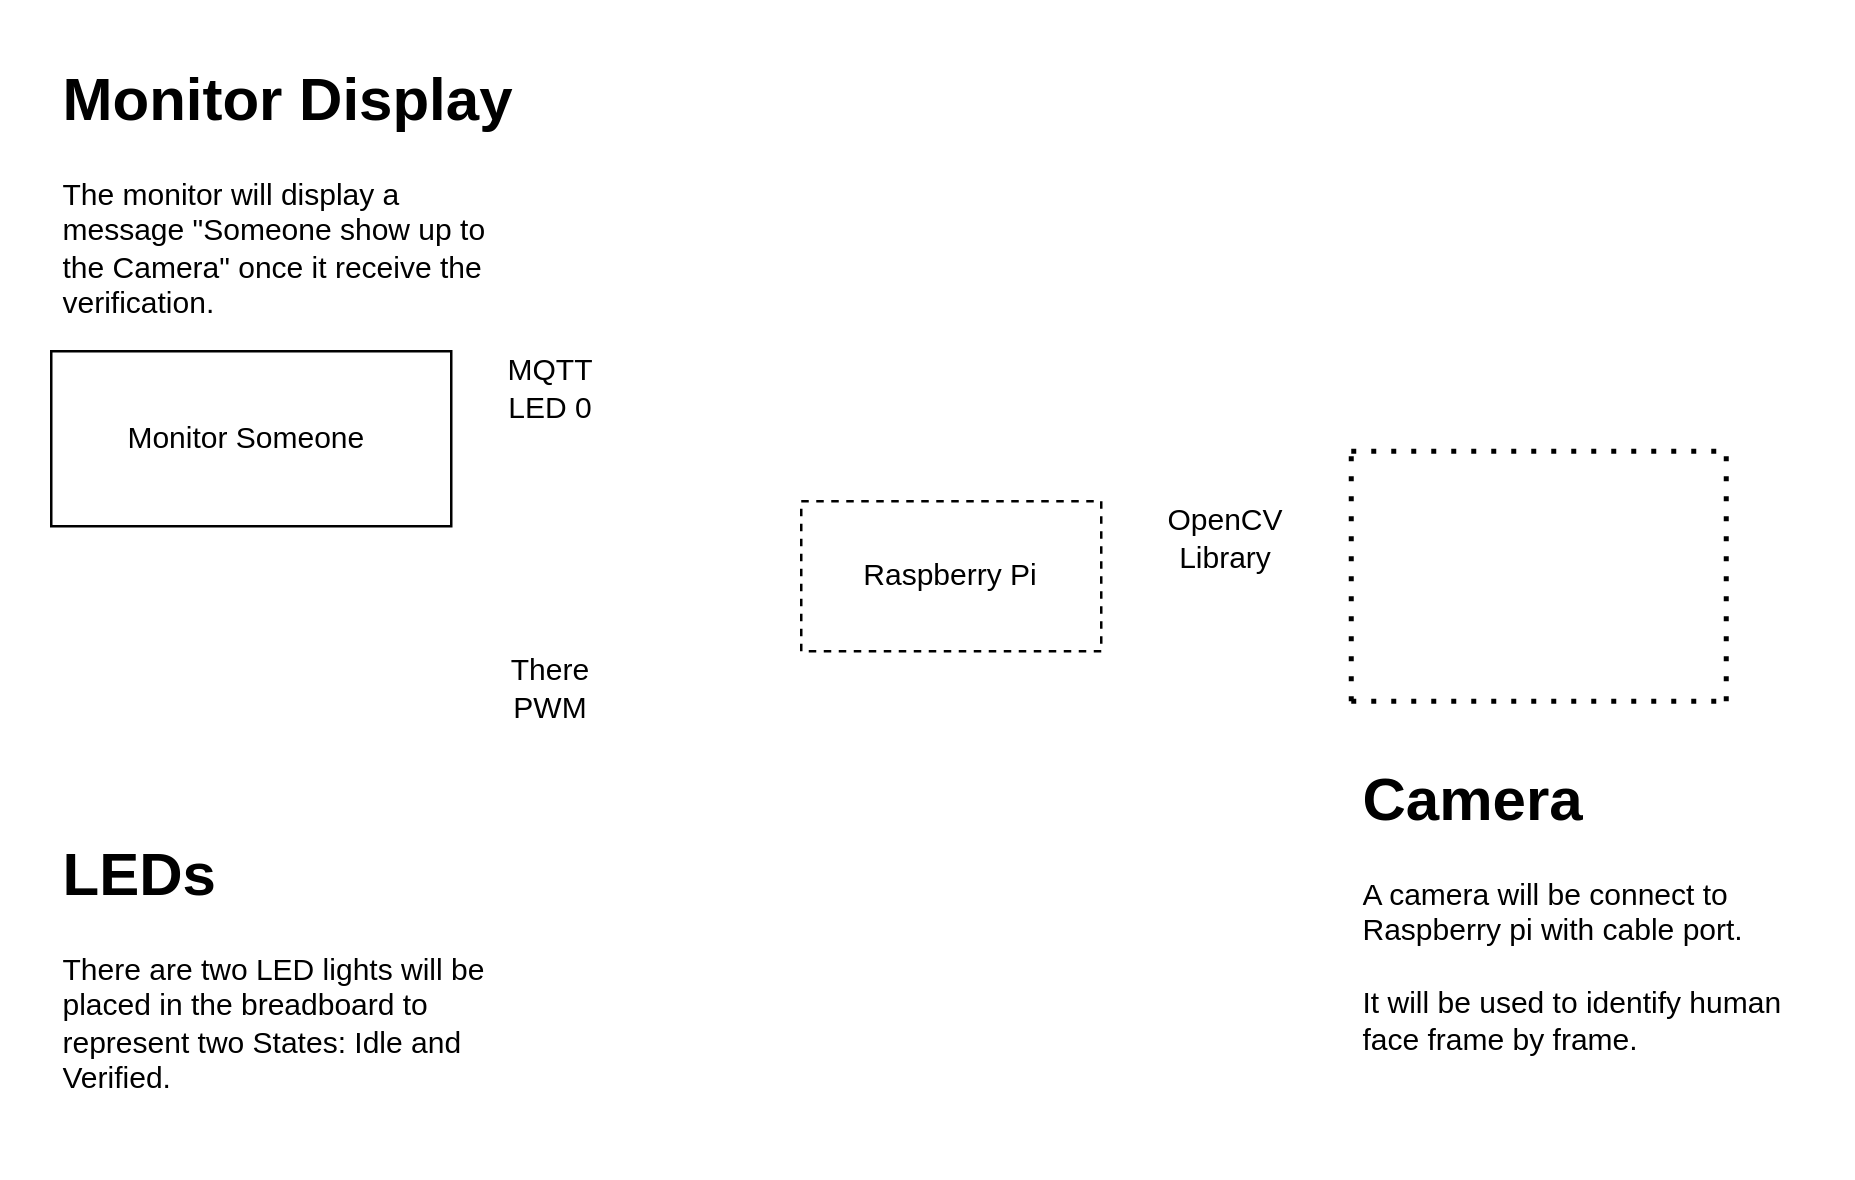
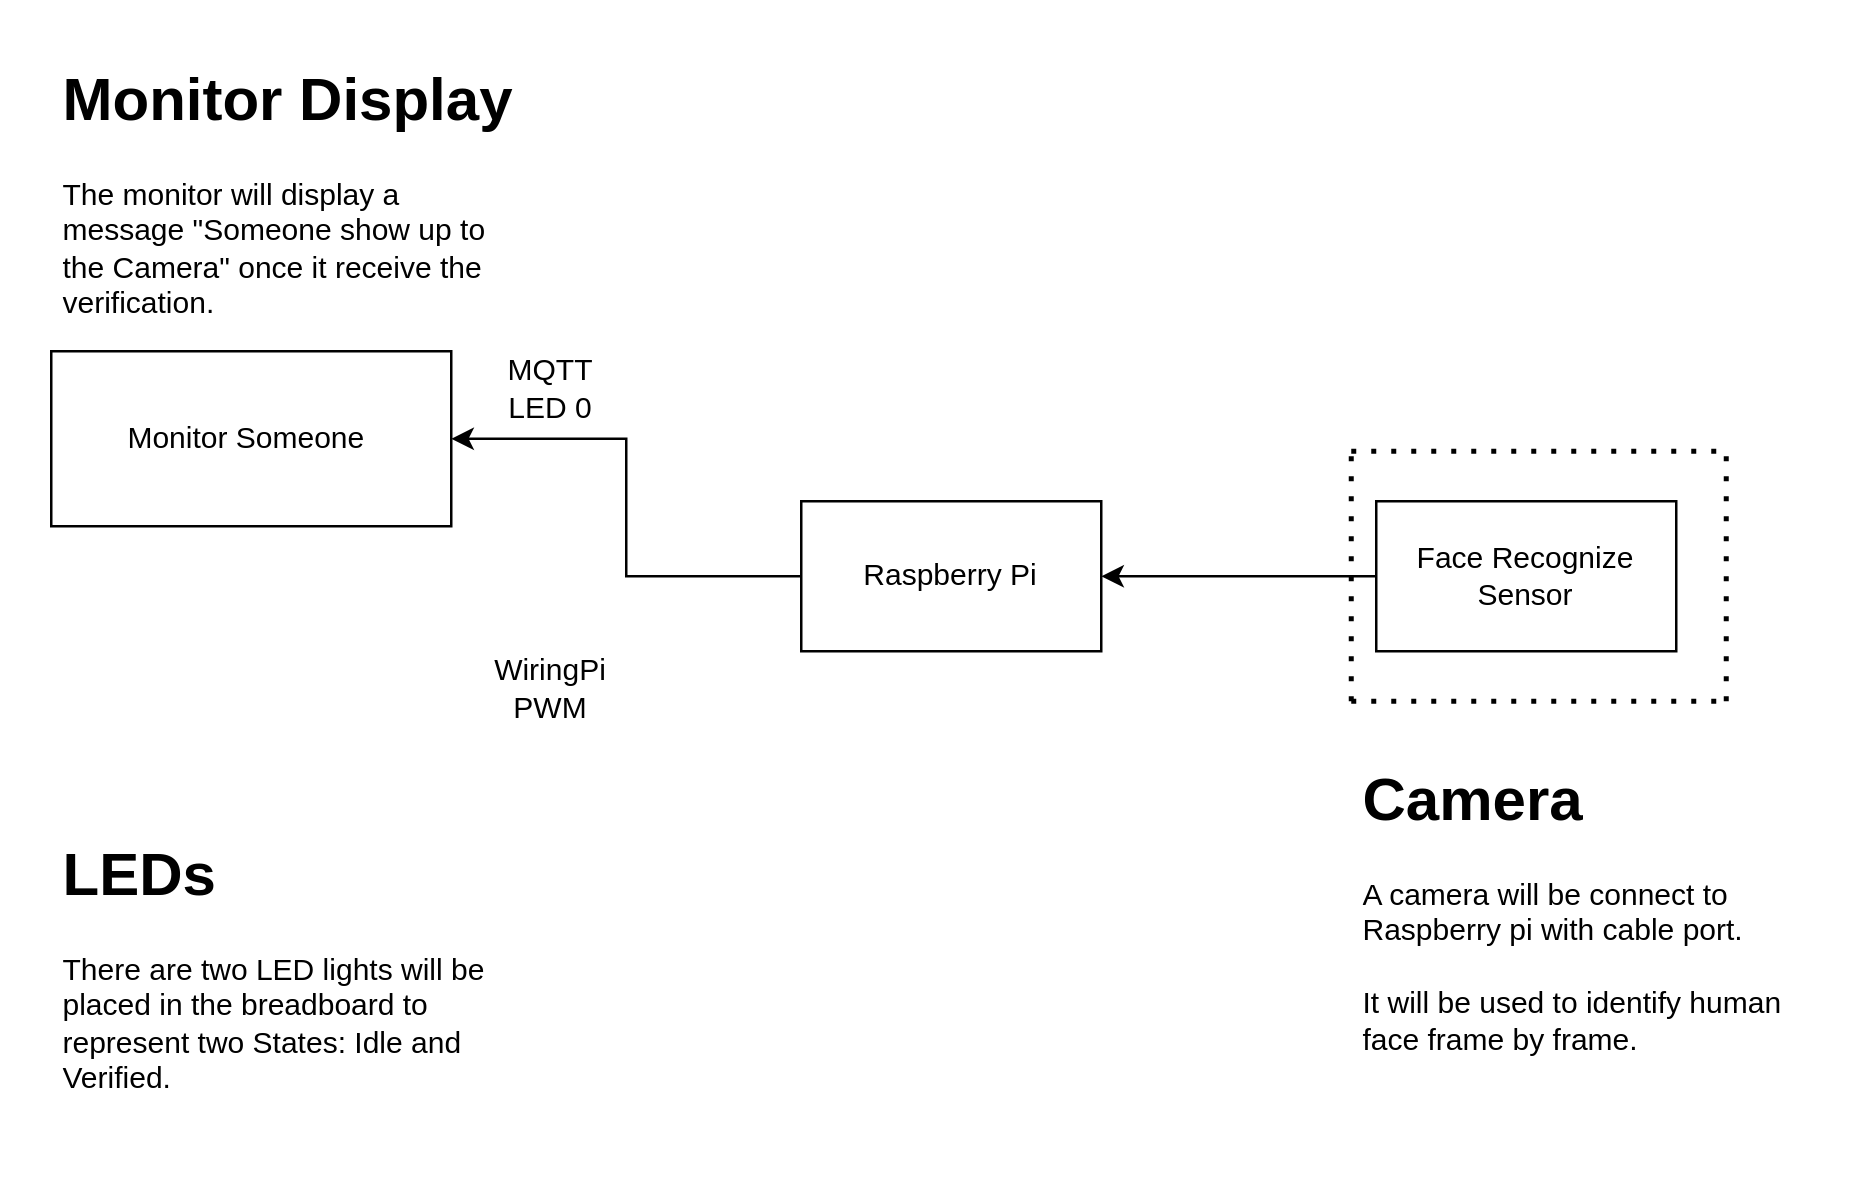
edge "Raspberry Pi" -> "Monitor Someone": added
node "OpenCV Library": removed
node "Raspberry Pi": style dashed -> solid
edge "Face Recognize Sensor" -> "Raspberry Pi": added
node "Face Recognize Sensor": added
node "There PWM": label "There PWM" -> "WiringPi PWM"
